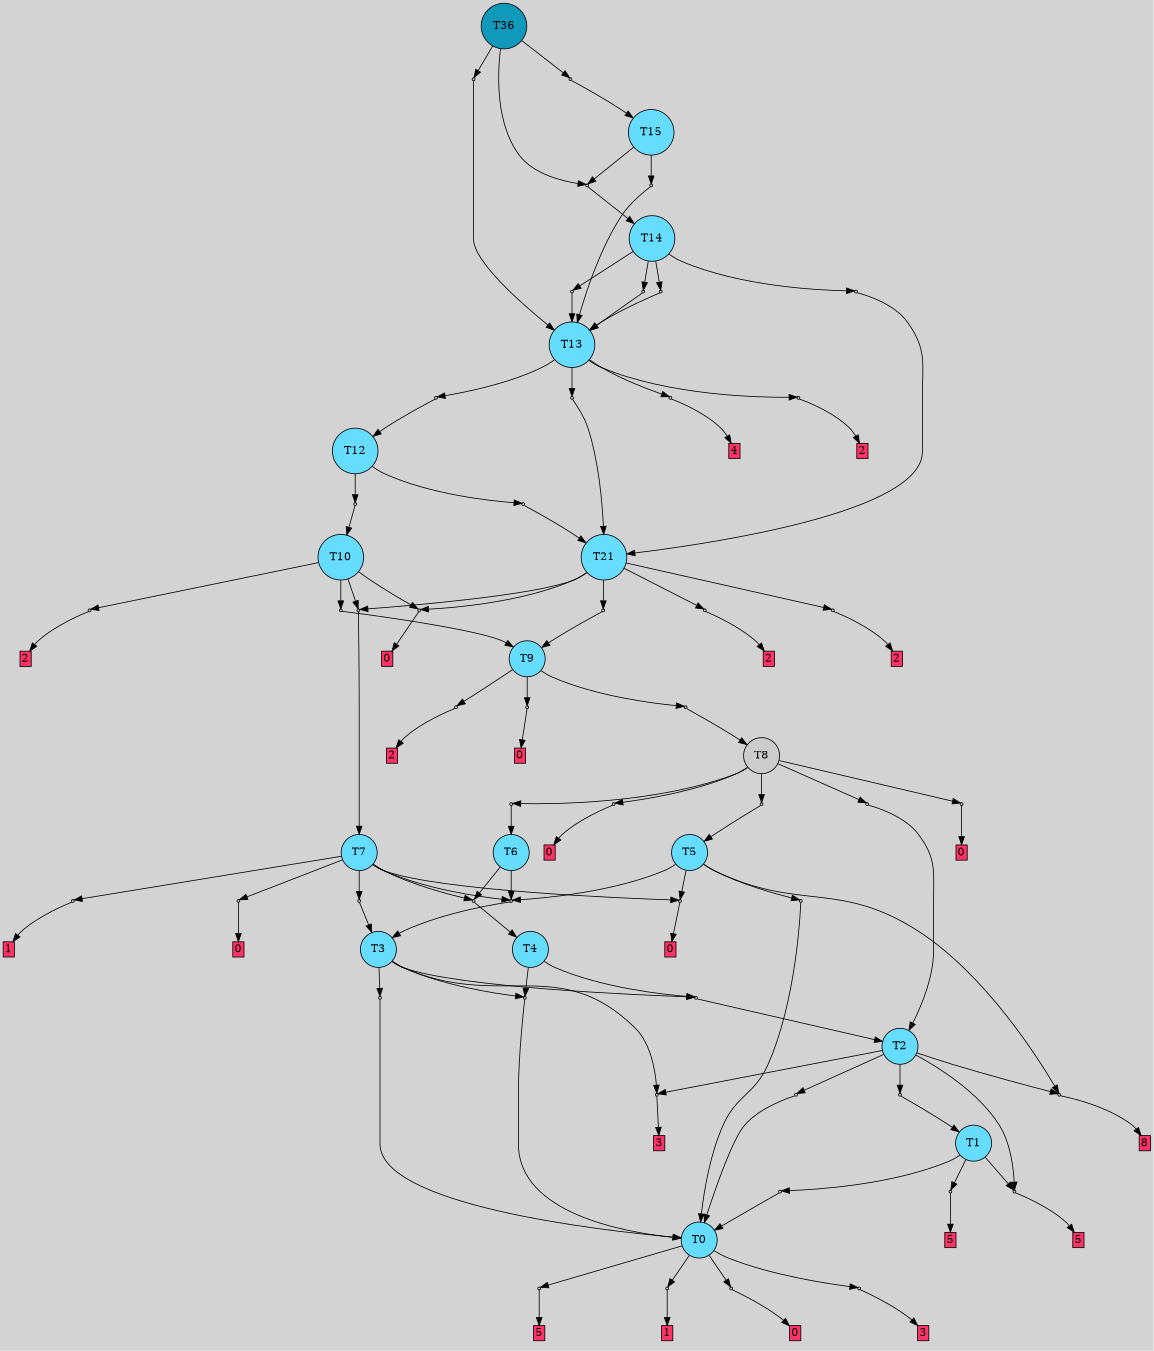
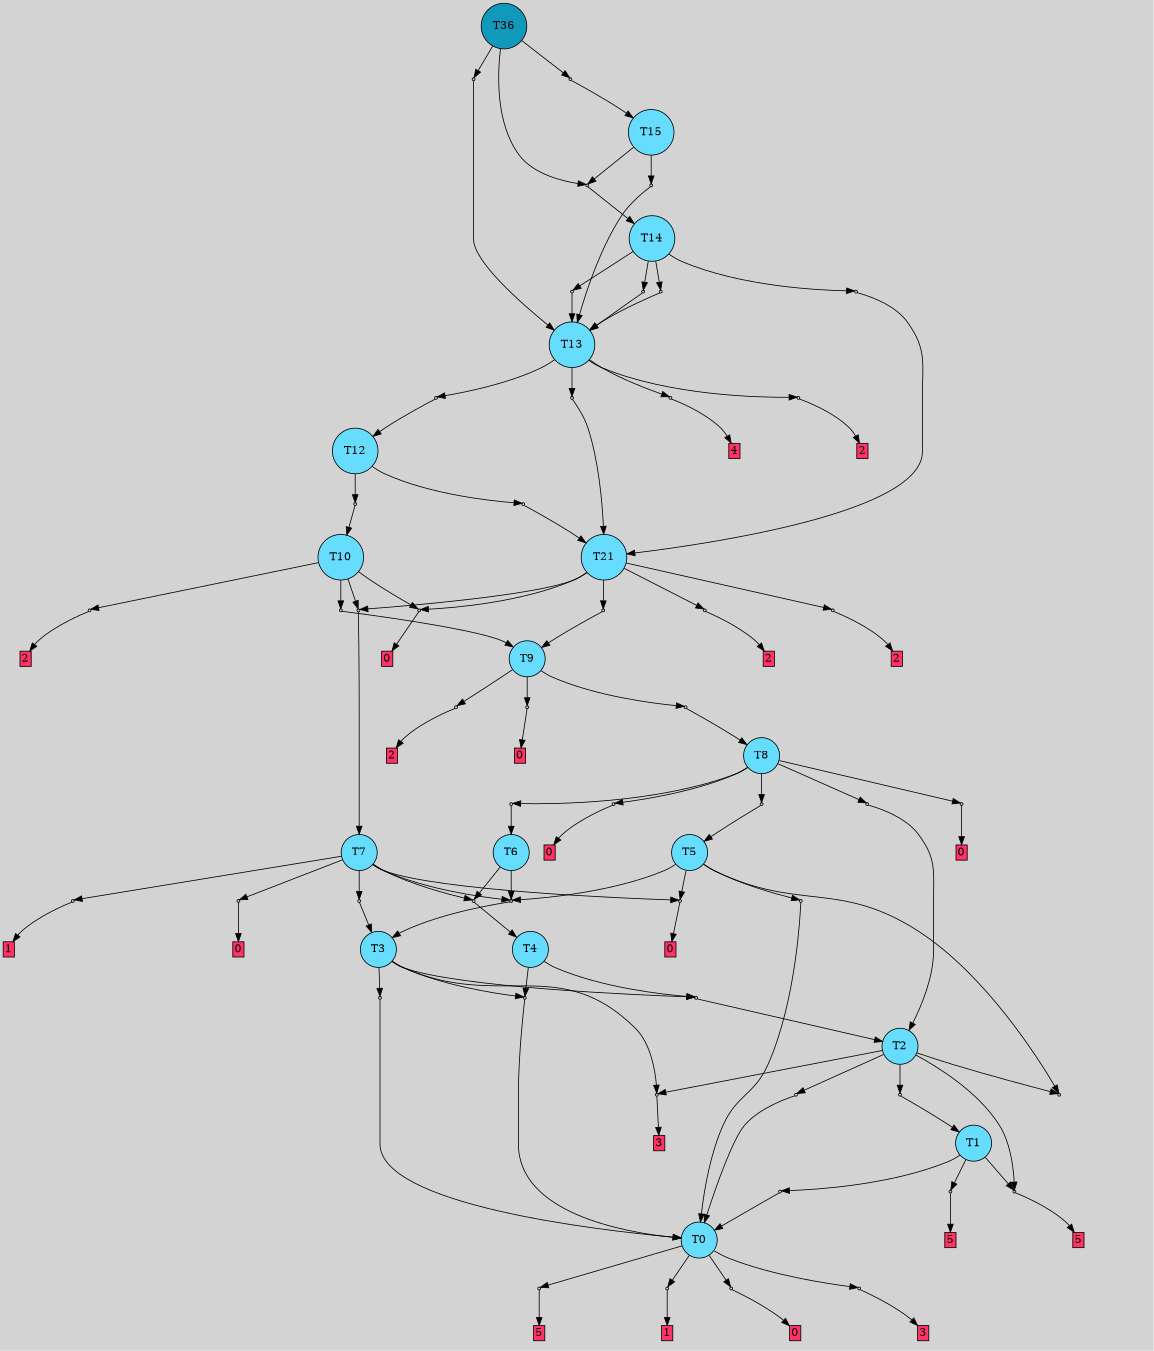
node "T8": fillcolor #cccccc -> #66ddff
node "8": removed
